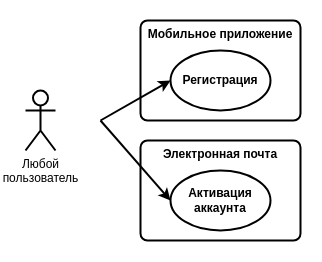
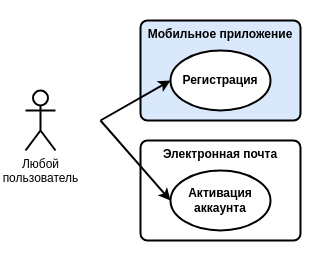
node "Мобильное приложение": fillcolor #ffffff -> #dae8fc
